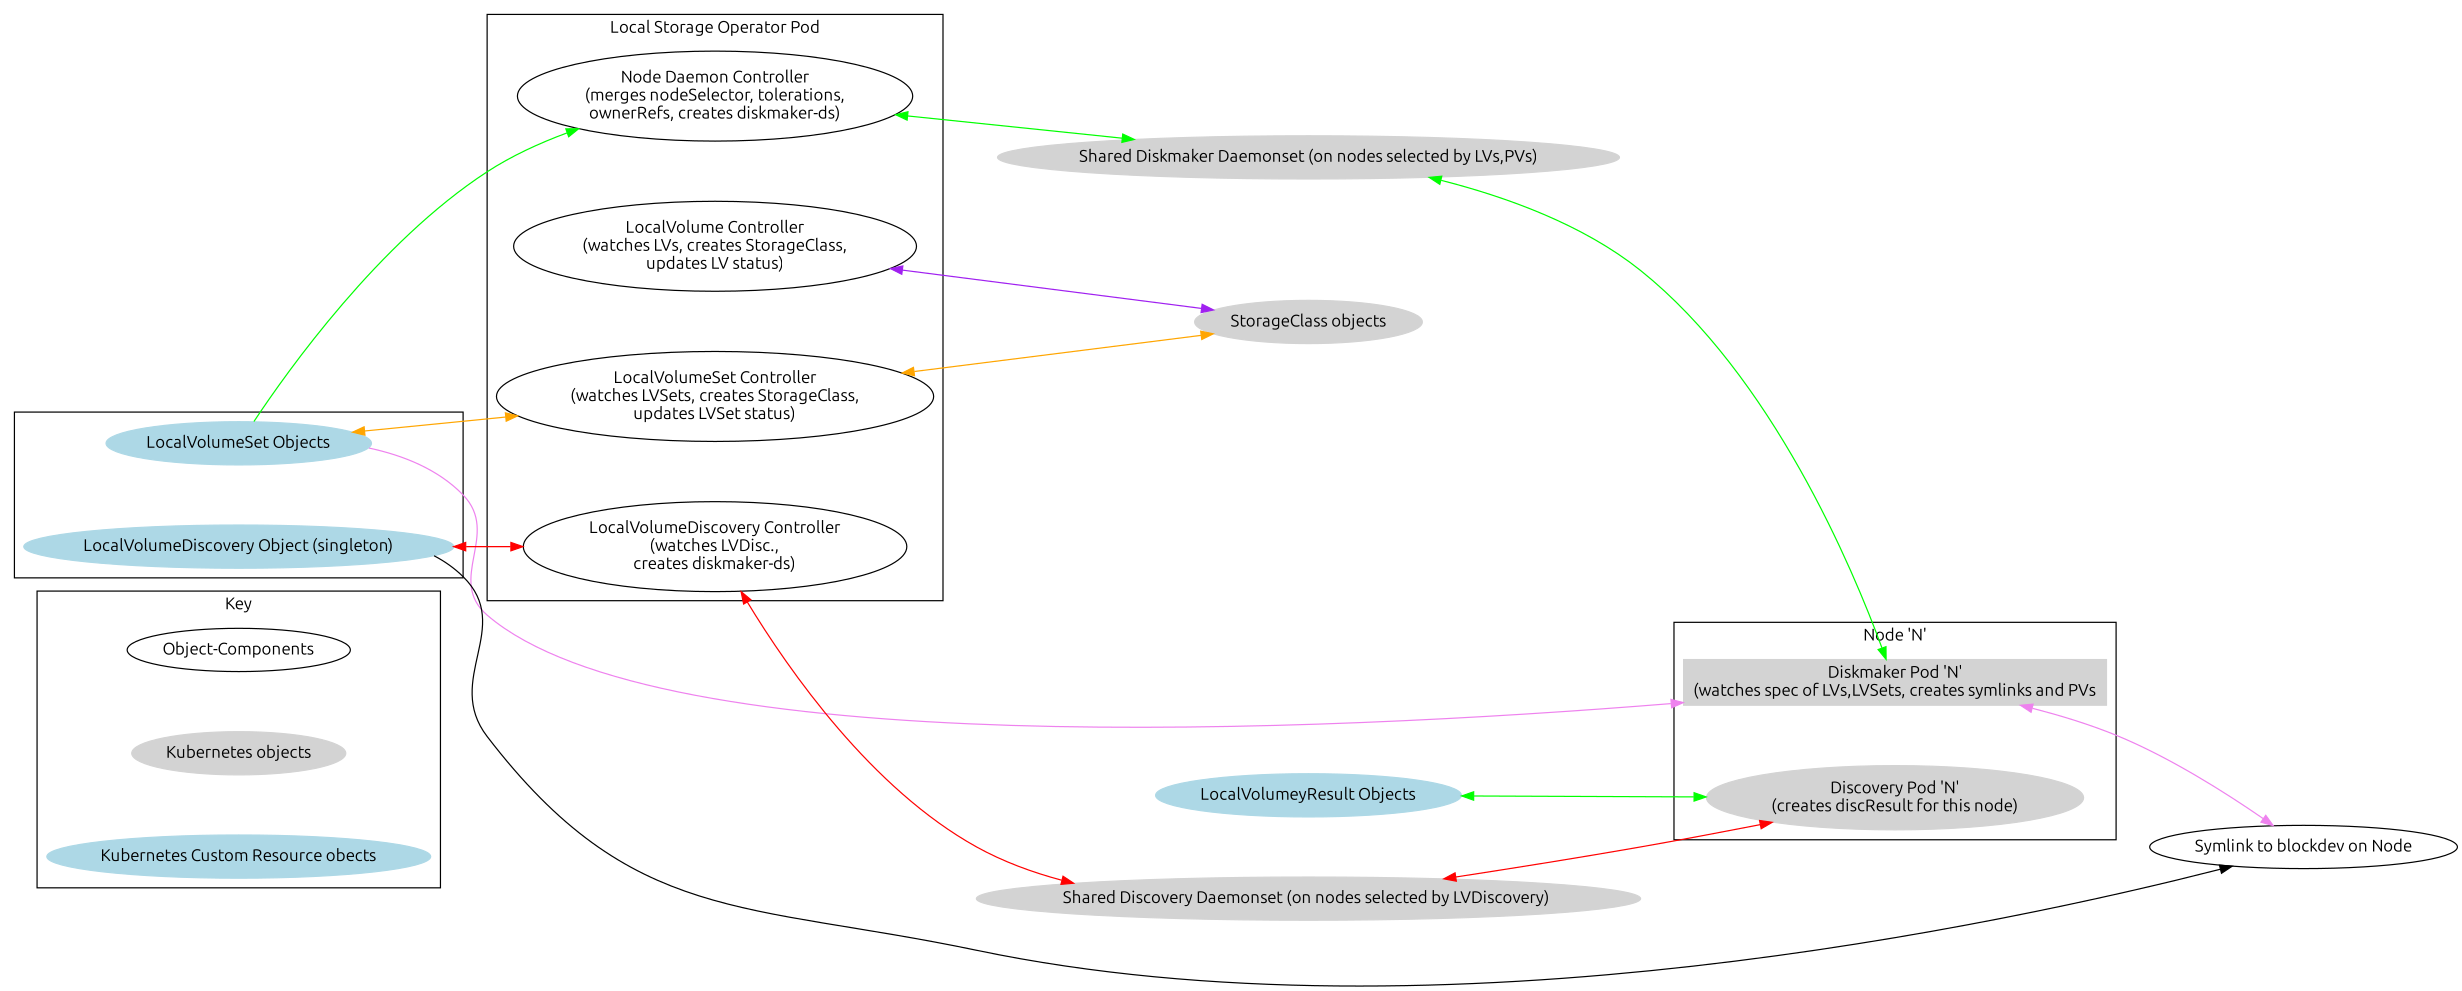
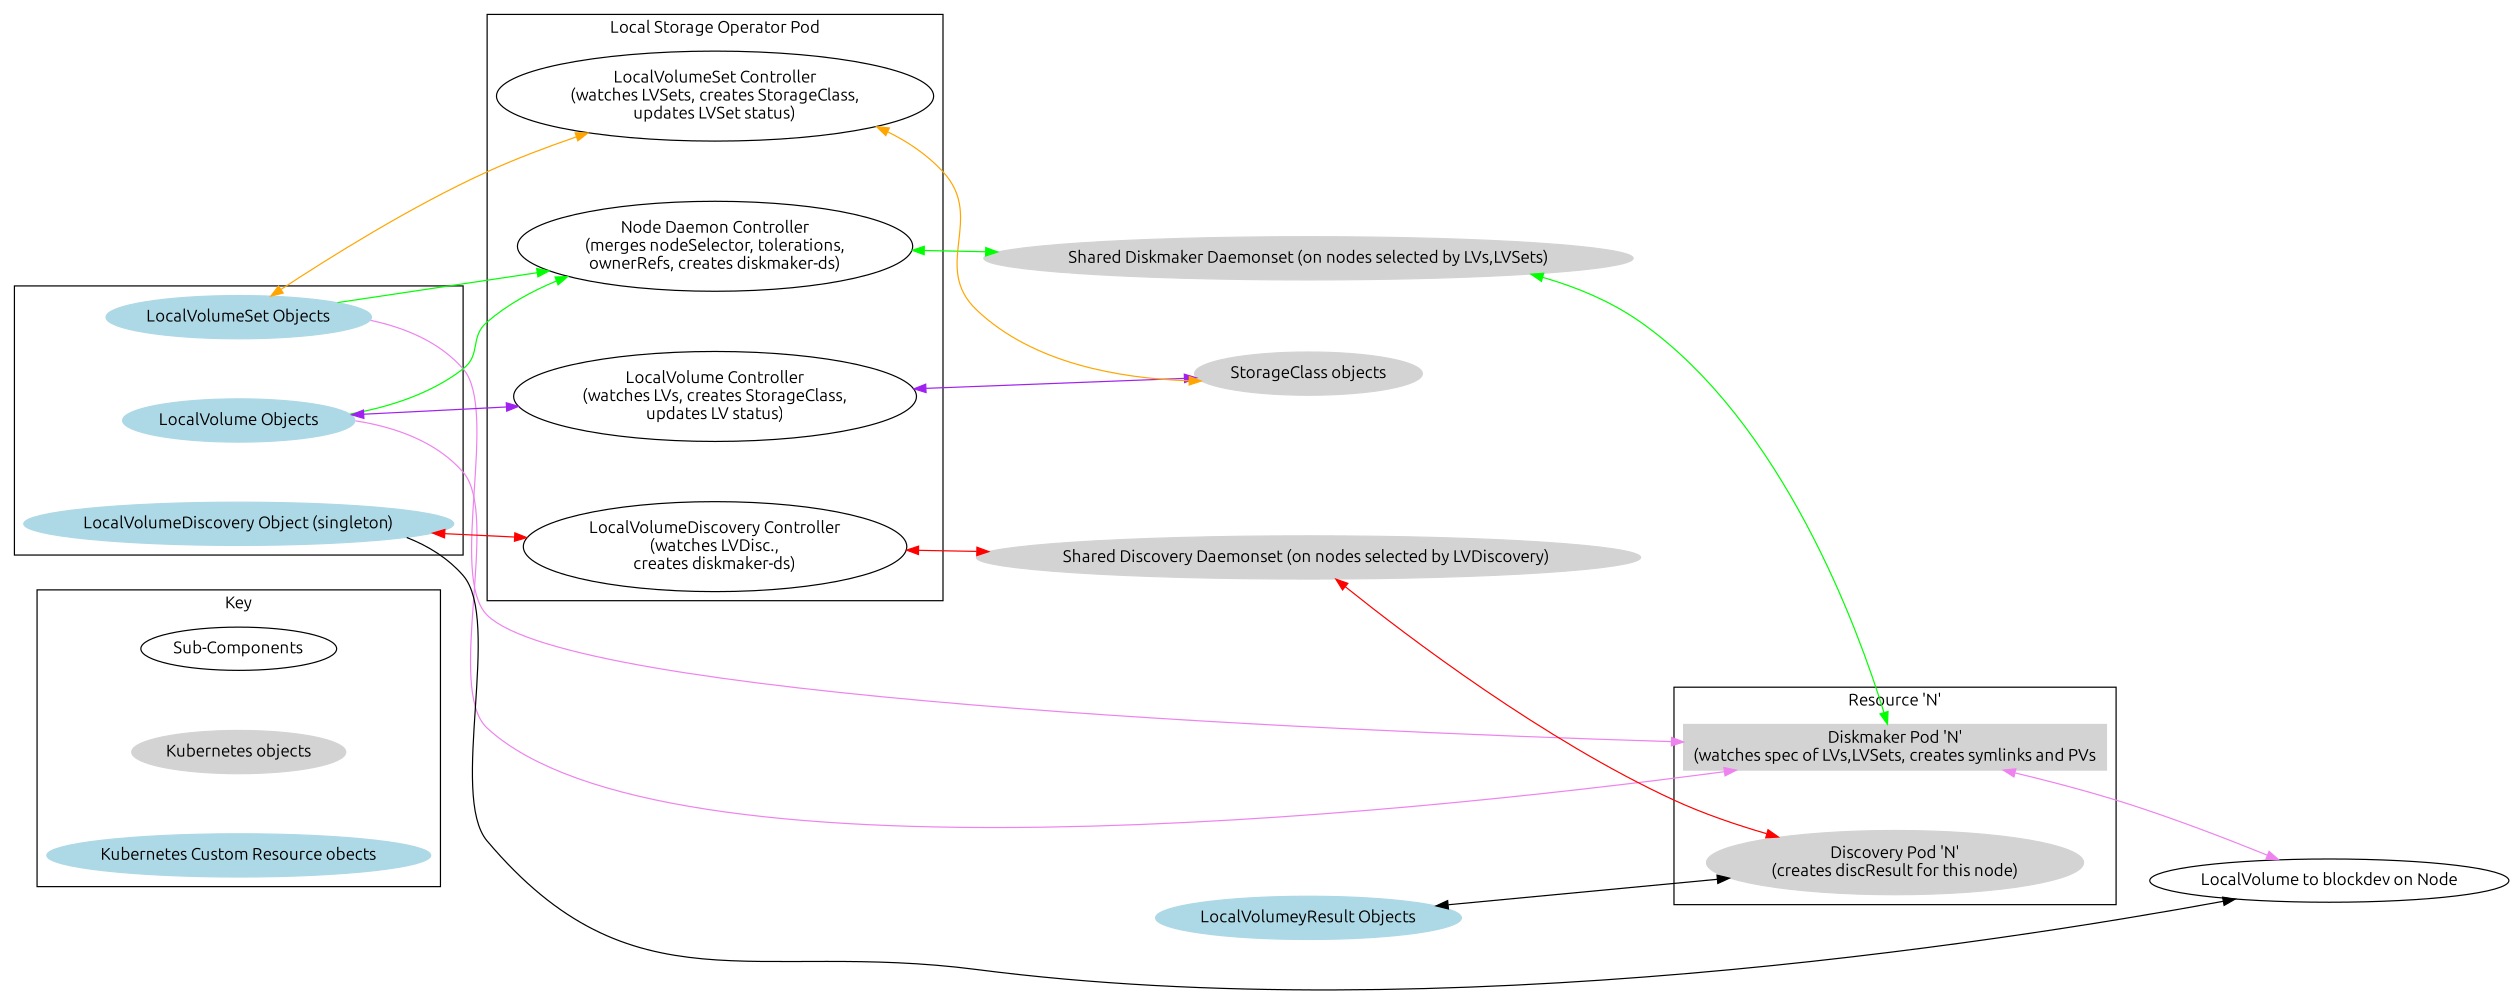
node "Shared Diskmaker Daemonset (on nodes selected by LVs,PVs)": label "Shared Diskmaker Daemonset (on nodes selected by LVs,PVs)" -> "Shared Diskmaker Daemonset (on nodes selected by LVs,LVSets)"
node "LocalVolume Objects": added
cluster "Node 'N'": label "Node 'N'" -> "Resource 'N'"
node "Object-Components": label "Object-Components" -> "Sub-Components"
edge "LocalVolumeyResult Objects" -- "Discovery Pod 'N' (creates discResult for this node)": color green -> black
node "Symlink to blockdev on Node": label "Symlink to blockdev on Node" -> "LocalVolume to blockdev on Node"
